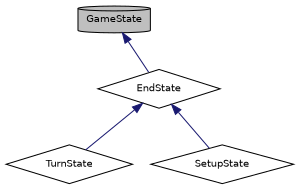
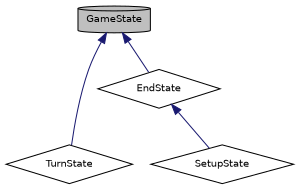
edge "TurnState" -> "EndState": now "TurnState" -> "GameState"
